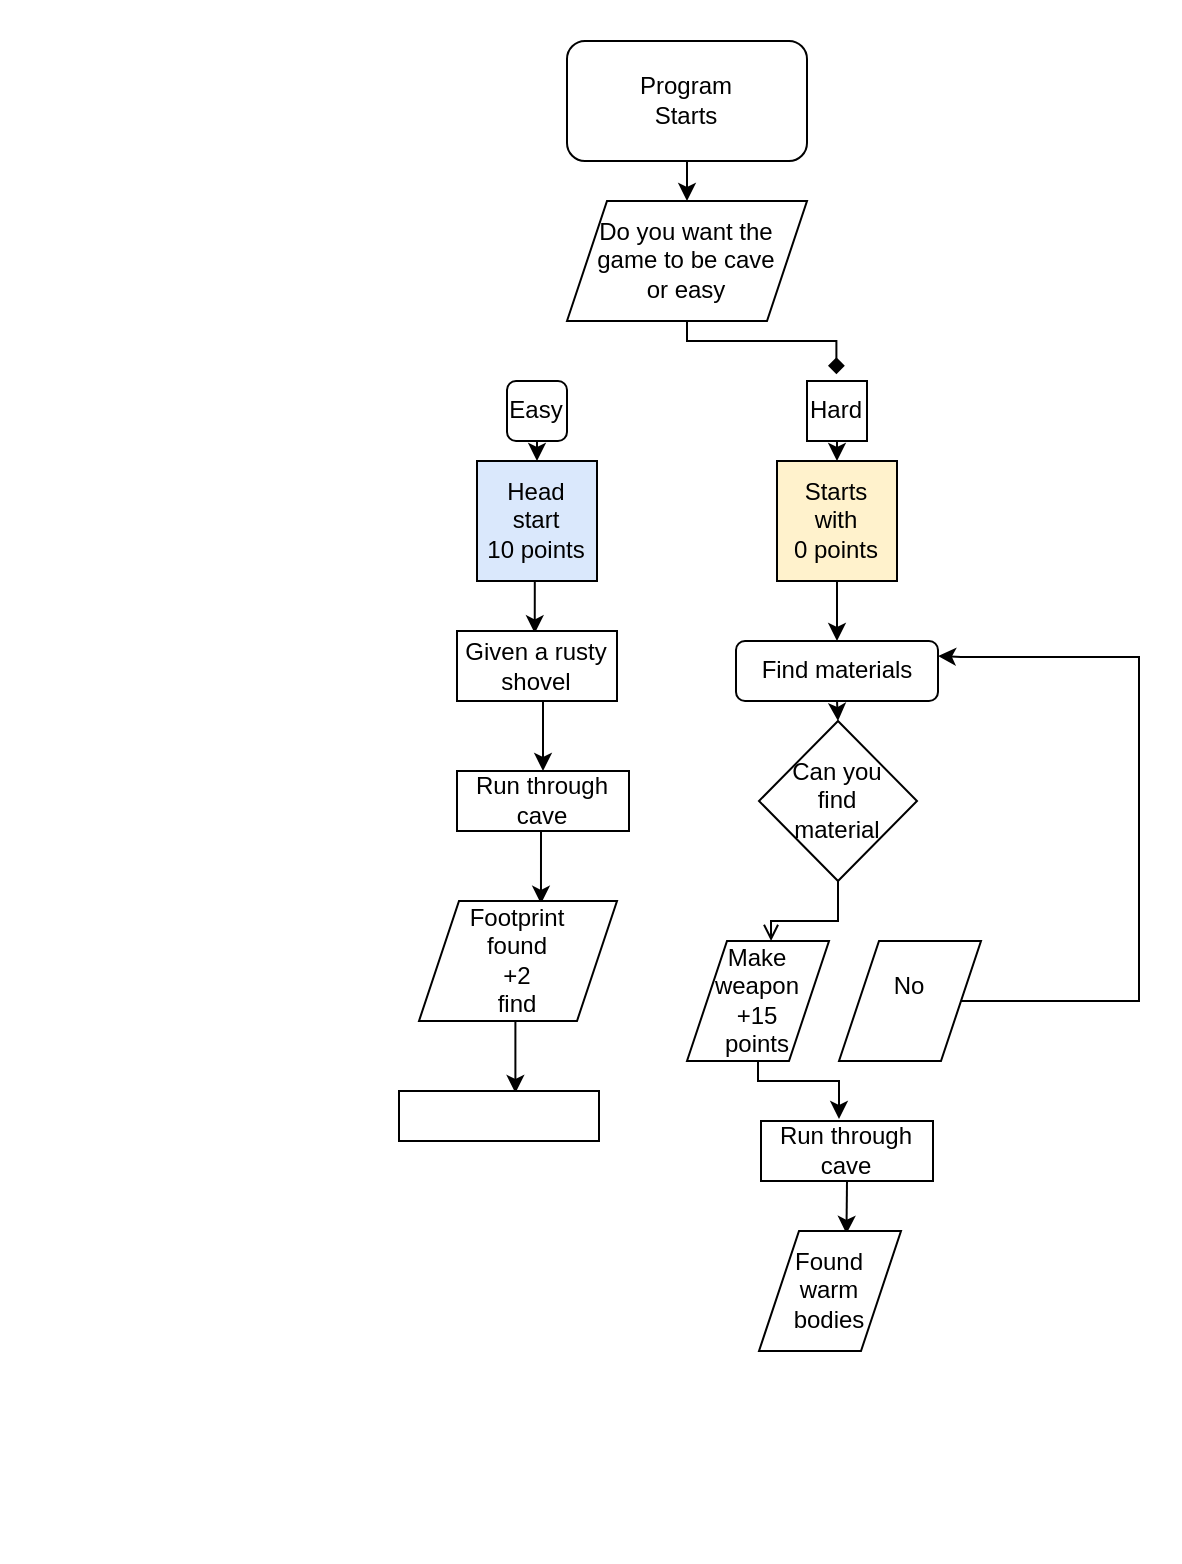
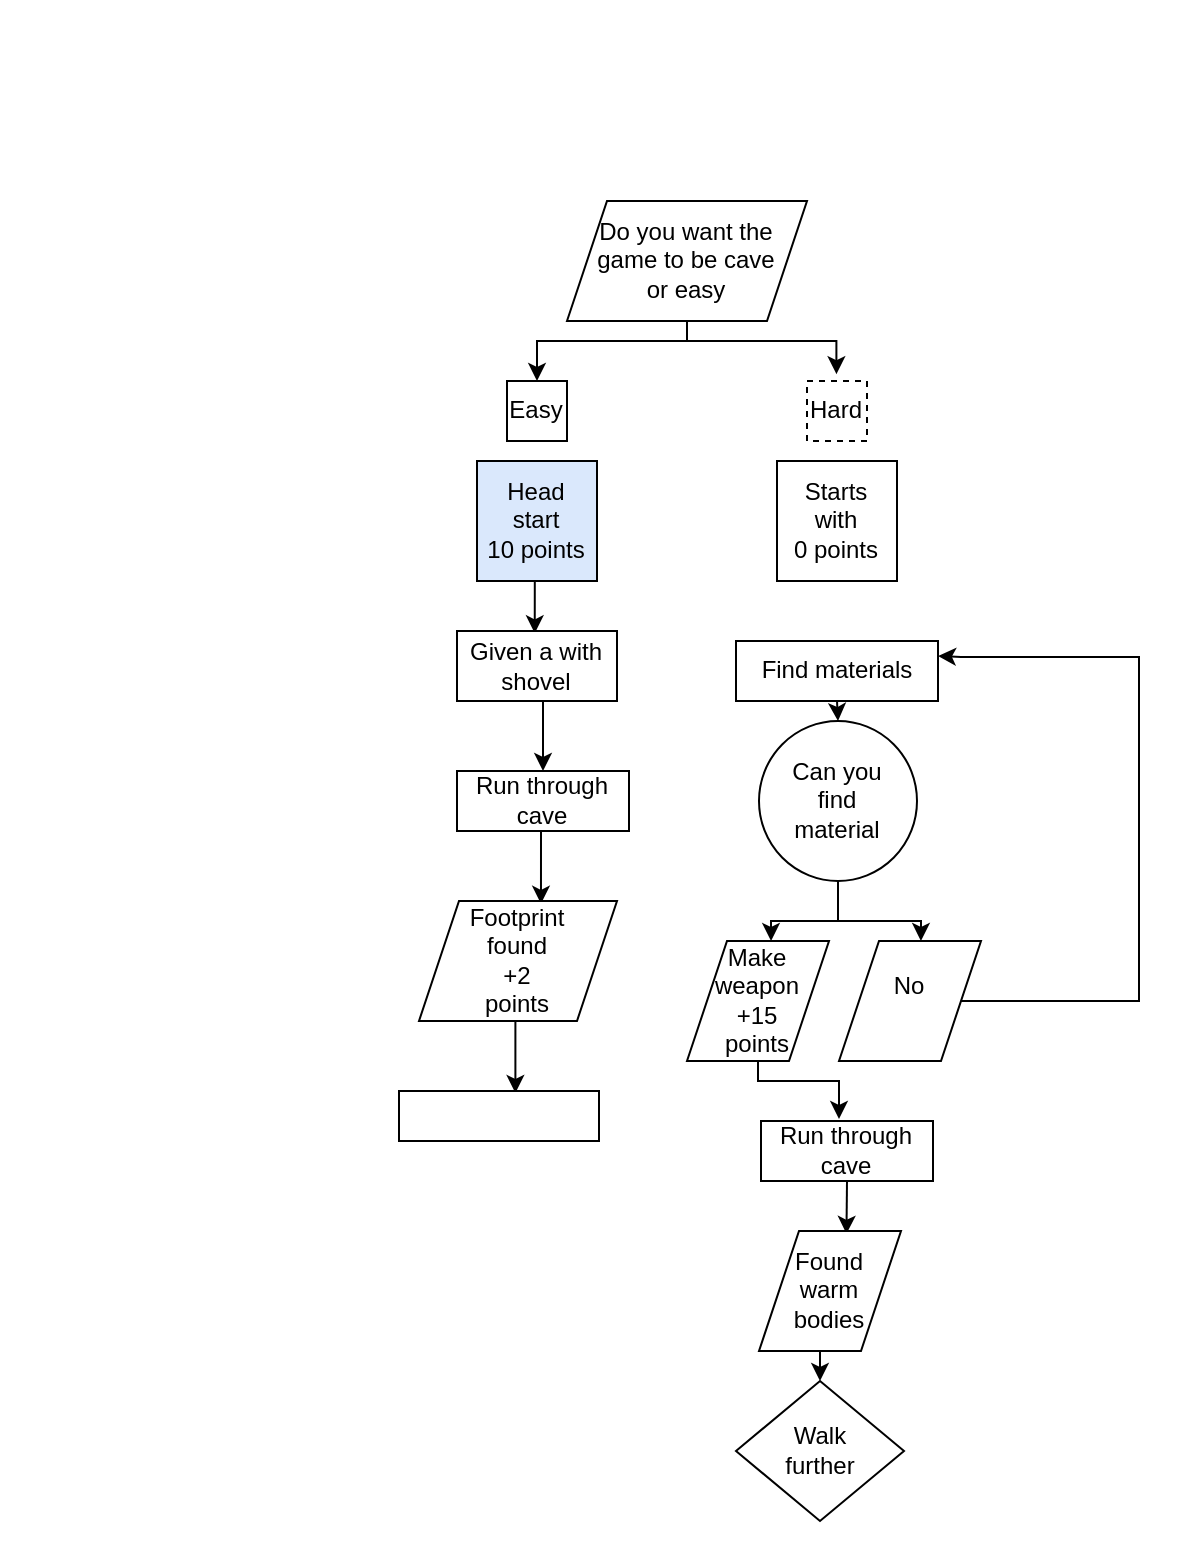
node "Program Starts": removed
edge "Program Starts" -> "Do you want the game to be cave or easy": removed
edge "Do you want the game to be cave or easy" -> "Easy": added
edge "Do you want the game to be cave or easy" -> "Hard": arrowhead diamond -> classic
node "Easy": shape rounded rectangle -> rectangle
node "Hard": style solid -> dashed
edge "Easy" -> "Head start 10 points": removed
edge "Hard" -> "Starts with 0 points": removed
node "Starts with 0 points": fillcolor #fff2cc -> #ffffff
edge "Starts with 0 points" -> "Find materials": removed
node "Given a rusty shovel": label "Given a rusty shovel" -> "Given a with shovel"
node "Find materials": shape rounded rectangle -> rectangle
node "Can you find material": shape diamond -> ellipse
edge "Can you find material" -> "No": added
edge "Can you find material" -> "Make weapon +15 points": arrowhead open -> classic
node "Footprint found +2 find": label "Footprint found +2 find" -> "Footprint found +2 points"
edge "Found warm bodies" -> "Walk further": added
node "Walk further": added
